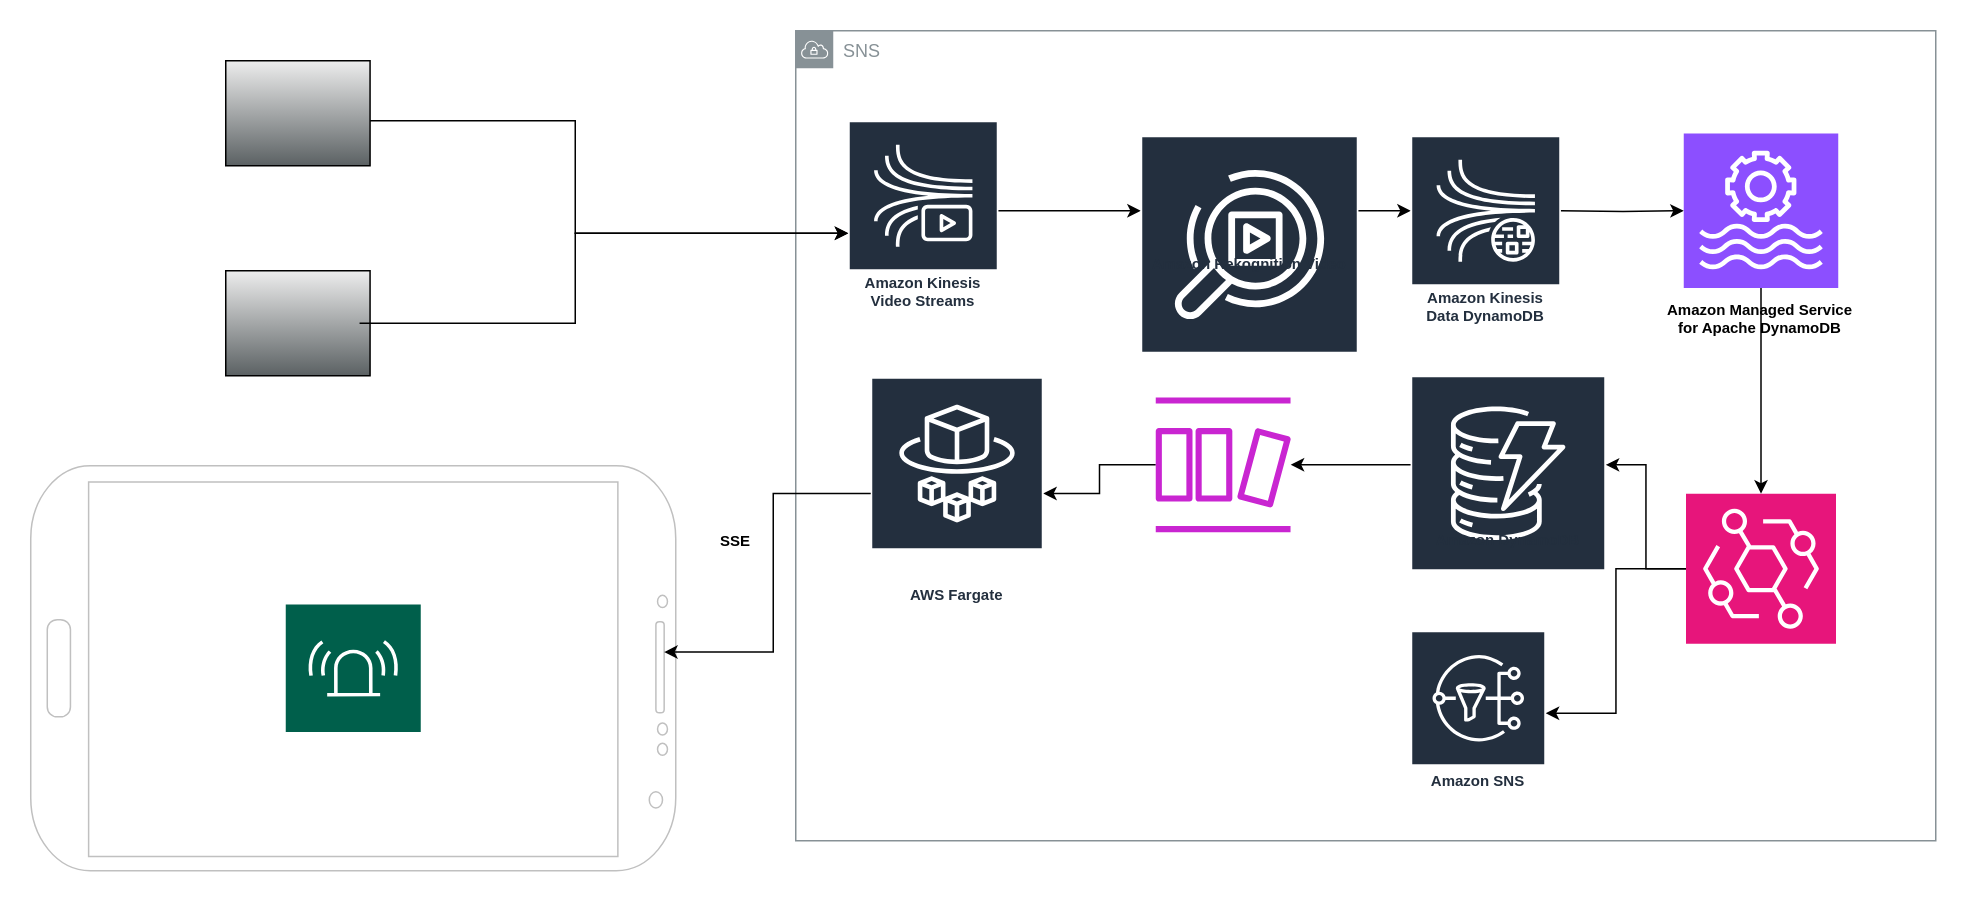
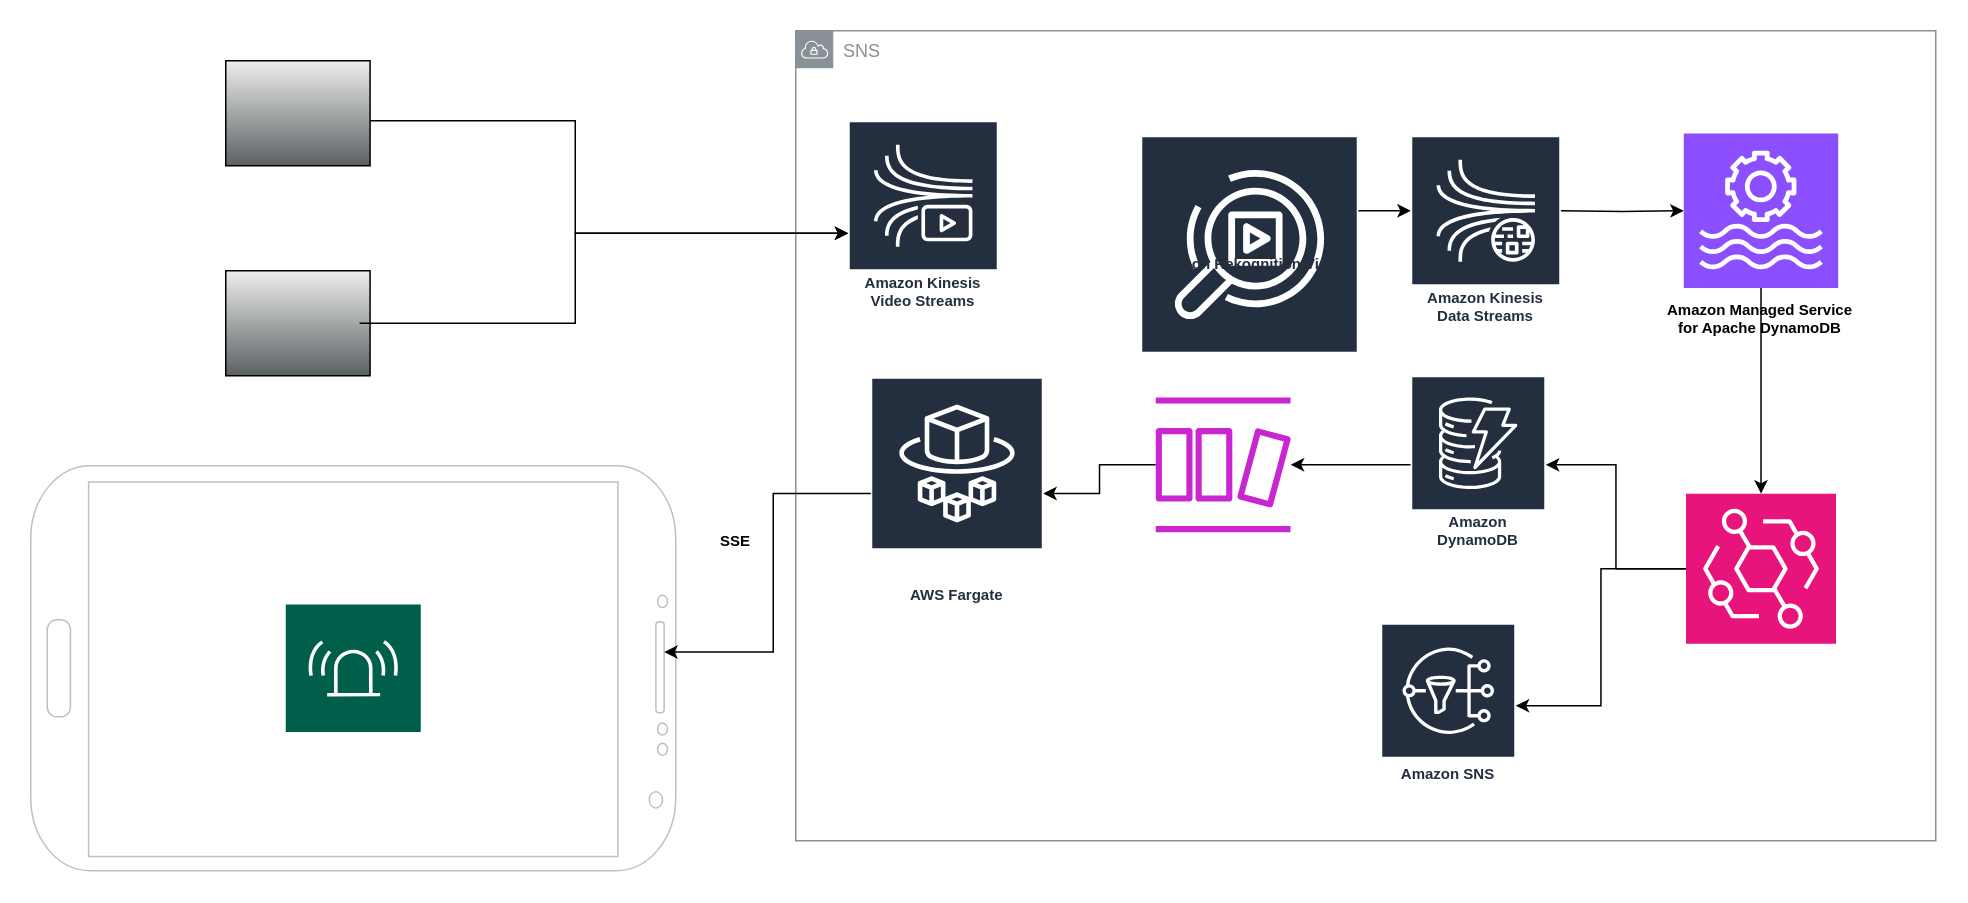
edge "Amazon Kinesis Video Streams" -> "Amazon Rekognition Video": removed
node "Amazon Kinesis Data DynamoDB": label "Amazon Kinesis Data DynamoDB" -> "Amazon Kinesis Data Streams"
node "Amazon DynamoDB": size 195x178 -> 135x178
node "Amazon SNS": moved (1478, 713) -> (1448, 706)
